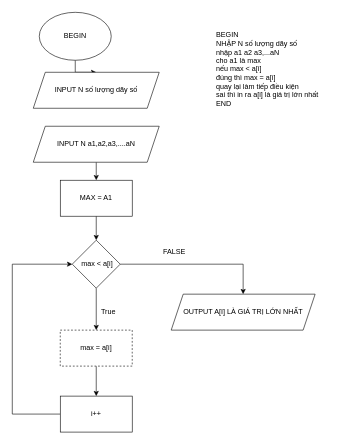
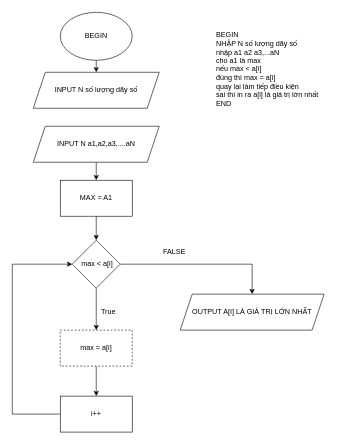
node "BEGIN": moved (75, 36) -> (96, 36)
node "OUTPUT A[I] LÀ GIÁ TRỊ LỚN NHẤT": moved (243, 312) -> (252, 312)
